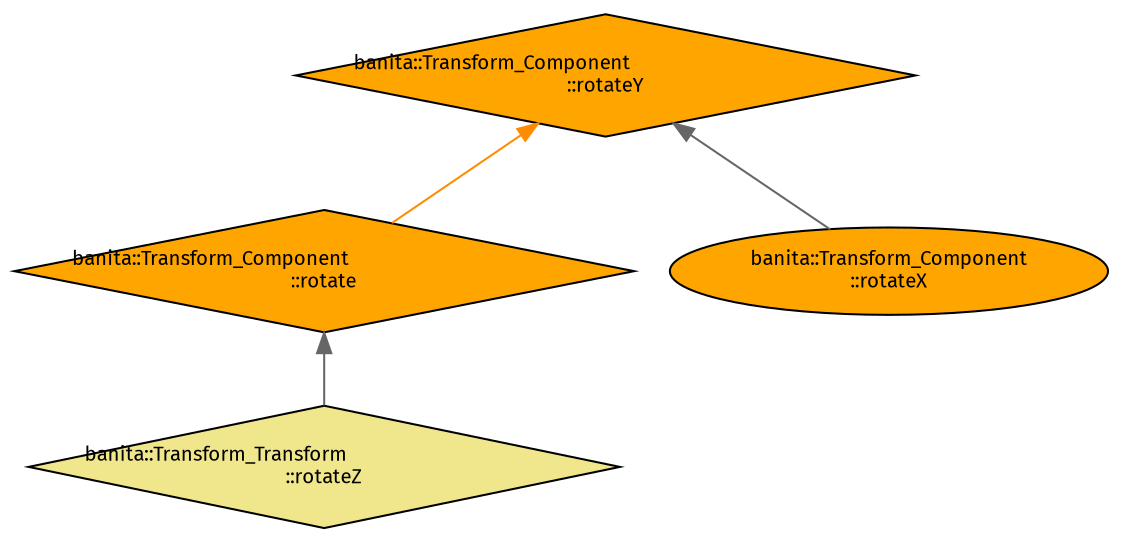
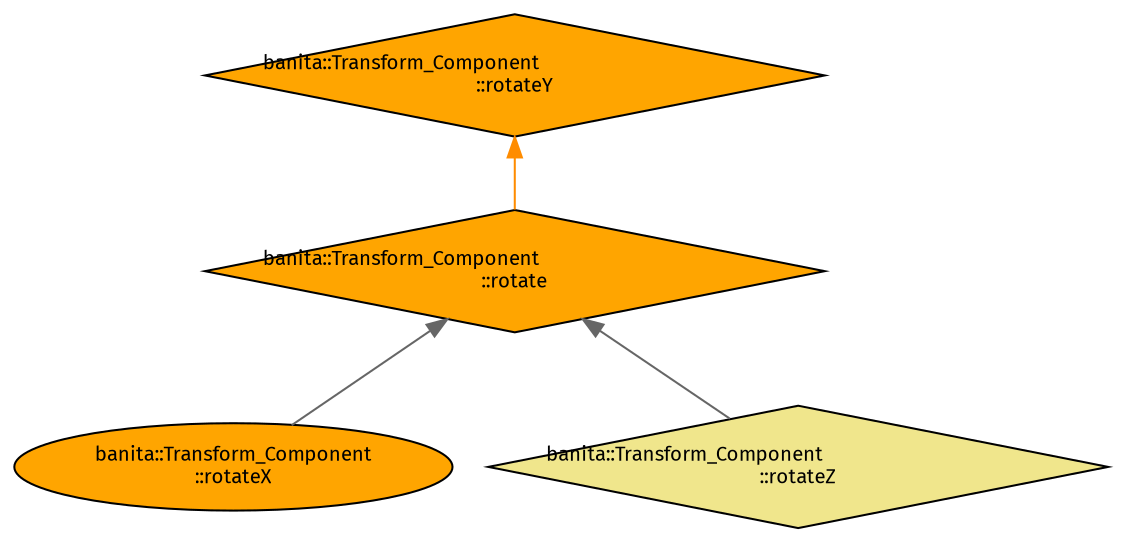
edge "banita::Transform_Component ::rotateX" -> "banita::Transform_Component ::rotateY": now "banita::Transform_Component ::rotateX" -> "banita::Transform_Component ::rotate"
node "banita::Transform_Transform ::rotateZ": label "banita::Transform_Transform ::rotateZ" -> "banita::Transform_Component ::rotateZ"
